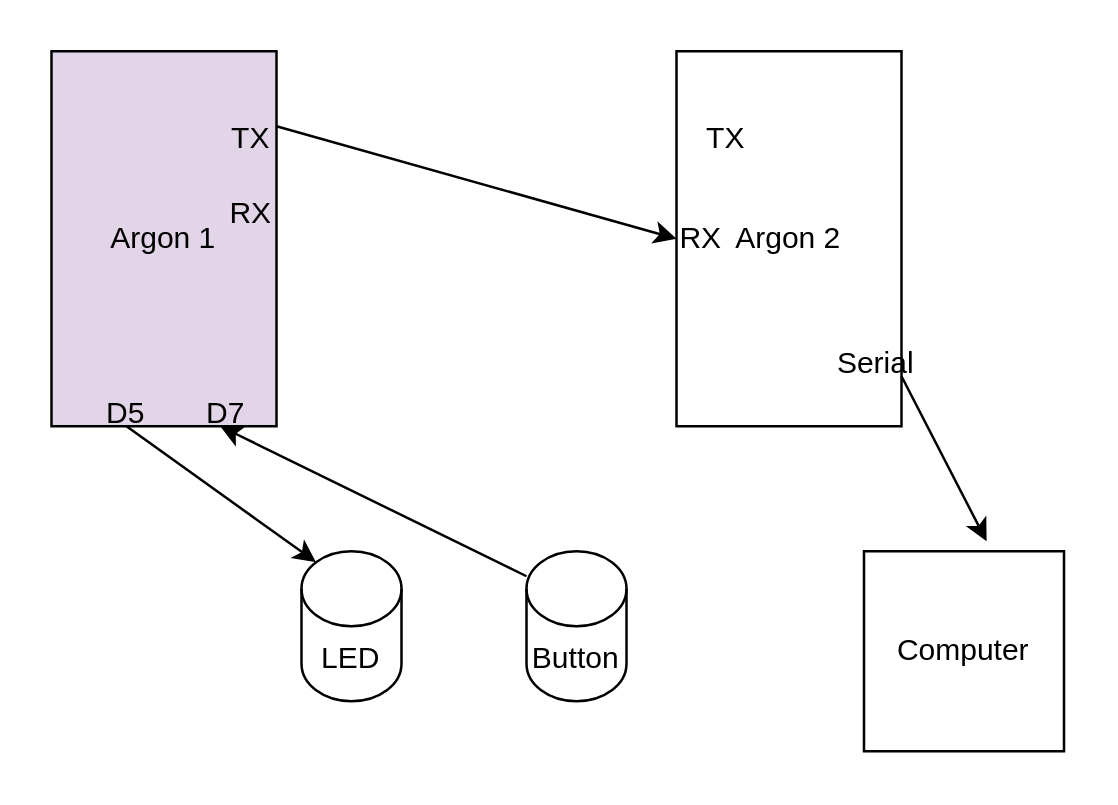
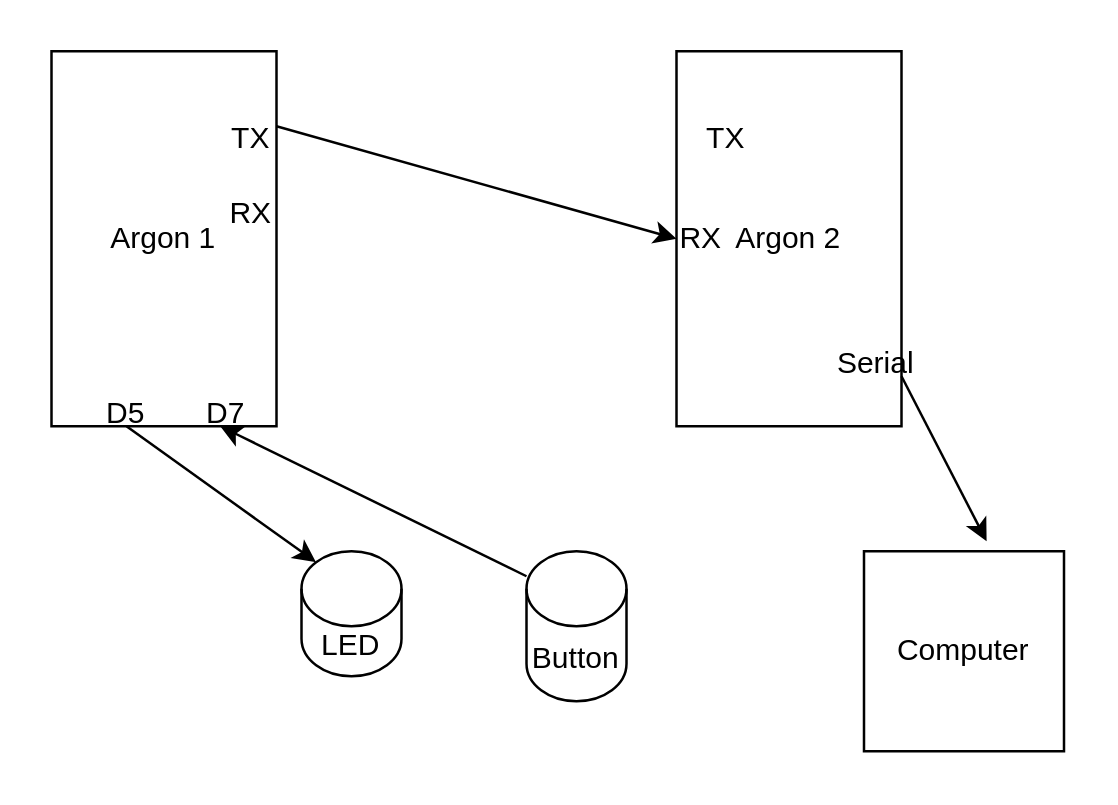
node "Argon 1": fillcolor #e1d5e7 -> #ffffff
node "LED": size 100x150 -> 100x125
